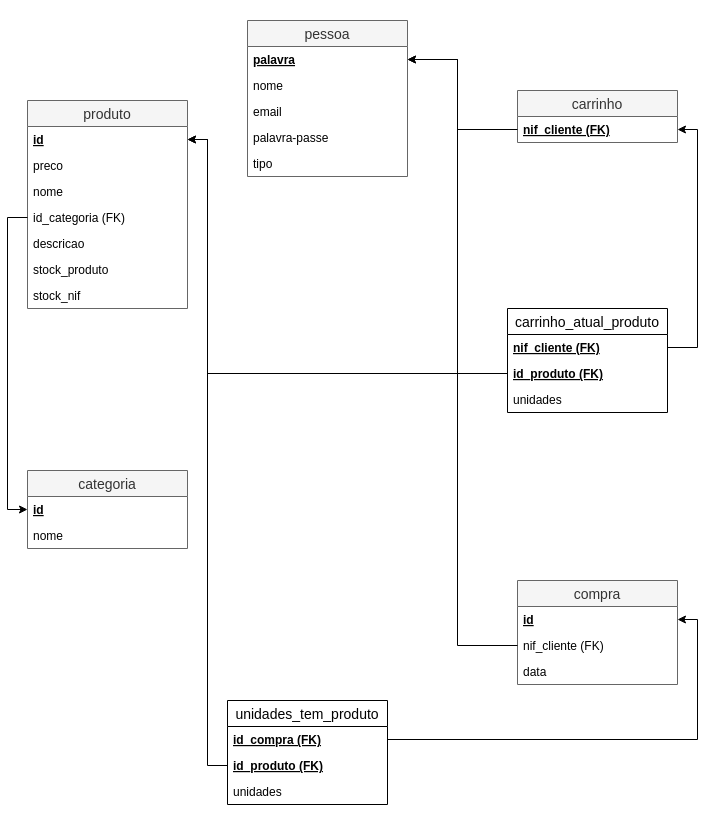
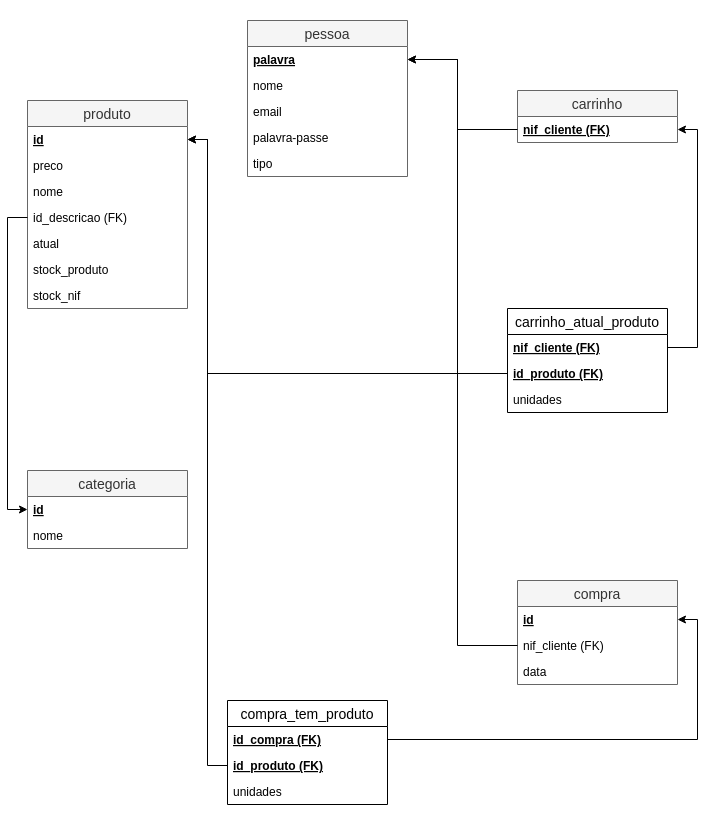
node "id_categoria (FK)": label "id_categoria (FK)" -> "id_descricao (FK)"
node "descricao": label "descricao" -> "atual"
node "unidades_tem_produto": label "unidades_tem_produto" -> "compra_tem_produto"
